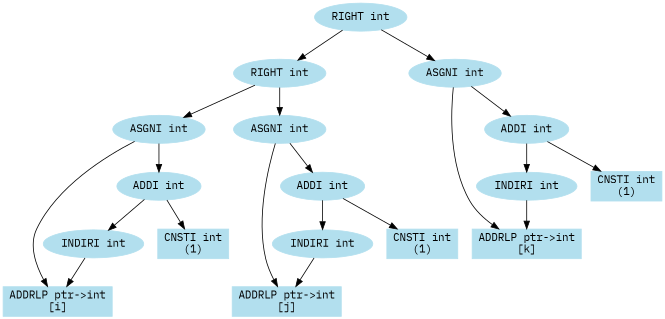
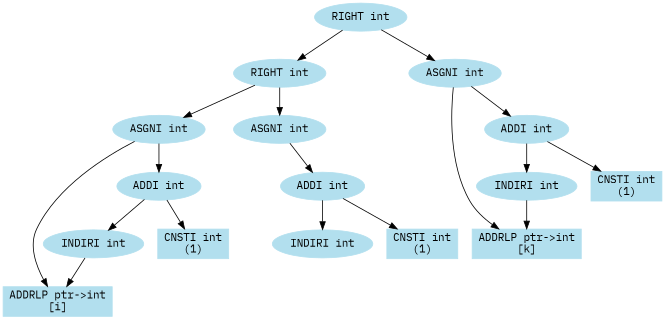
node "ADDRLP ptr->int [j]": removed
